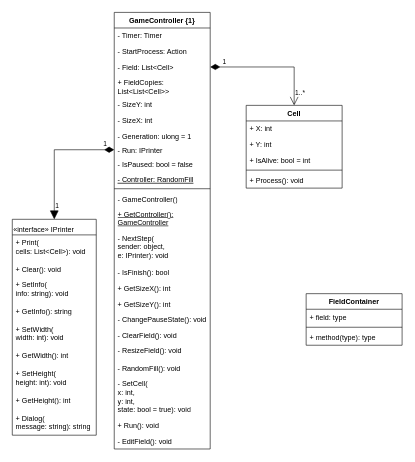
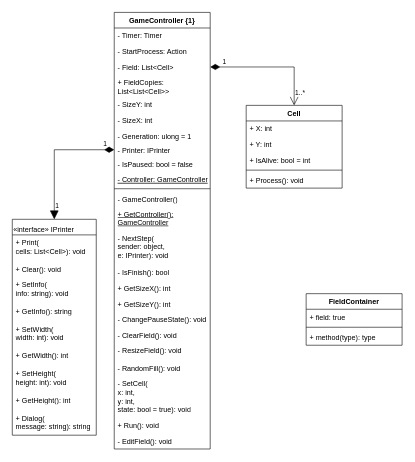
node "- Run: IPrinter": label "- Run: IPrinter" -> "- Printer: IPrinter"
node "- Controller: RandomFill": label "- Controller: RandomFill" -> "- Controller: GameController"
node "+ field: type": label "+ field: type" -> "+ field: true"
